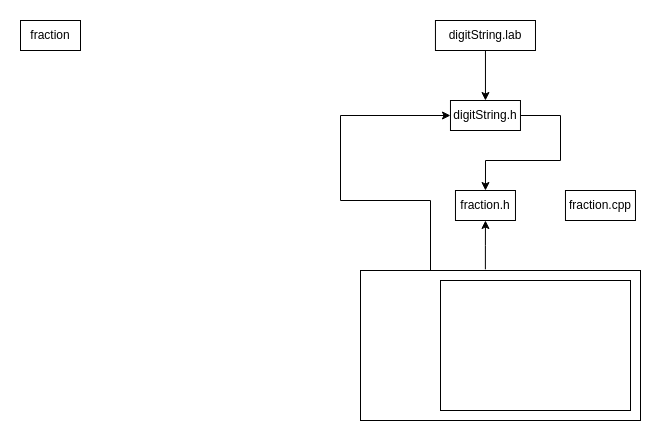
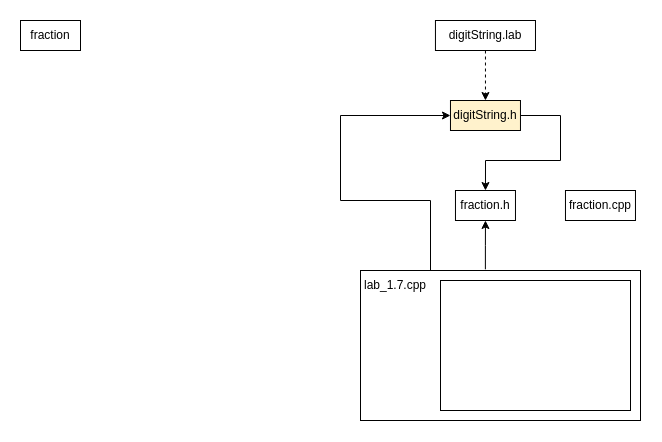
edge "digitString.lab" -> "digitString.h": style solid -> dashed
node "digitString.h": fillcolor #ffffff -> #fff2cc
node "lab_1.7.cpp": added
